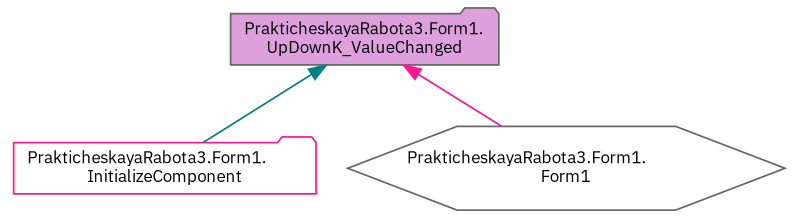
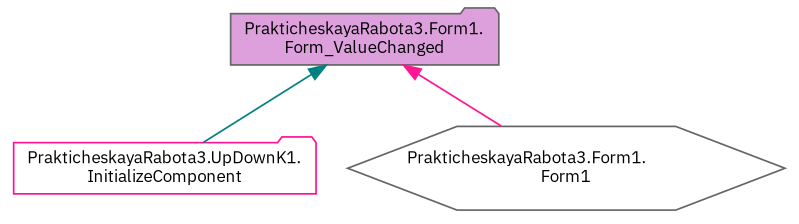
node "PrakticheskayaRabota3.Form1. UpDownK_ValueChanged": label "PrakticheskayaRabota3.Form1. UpDownK_ValueChanged" -> "PrakticheskayaRabota3.Form1. Form_ValueChanged"
node "PrakticheskayaRabota3.Form1. InitializeComponent": label "PrakticheskayaRabota3.Form1. InitializeComponent" -> "PrakticheskayaRabota3.UpDownK1. InitializeComponent"
